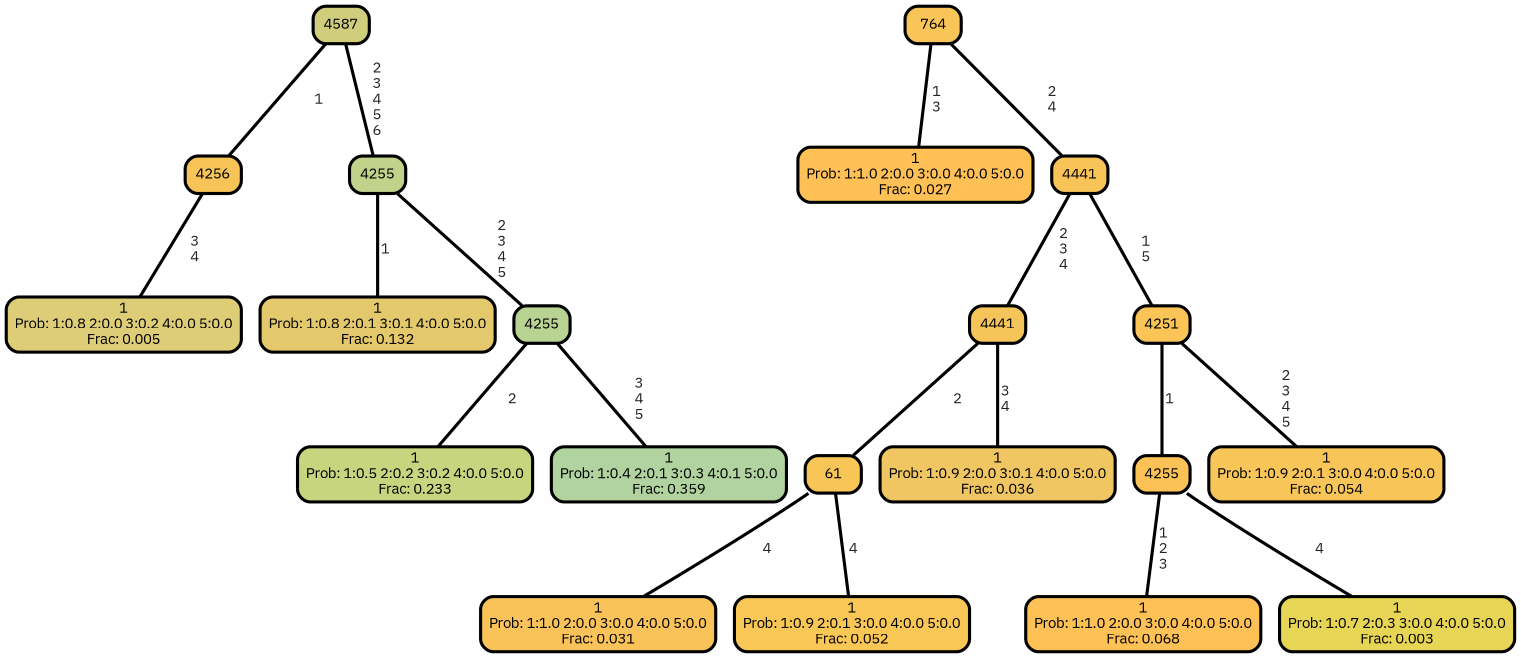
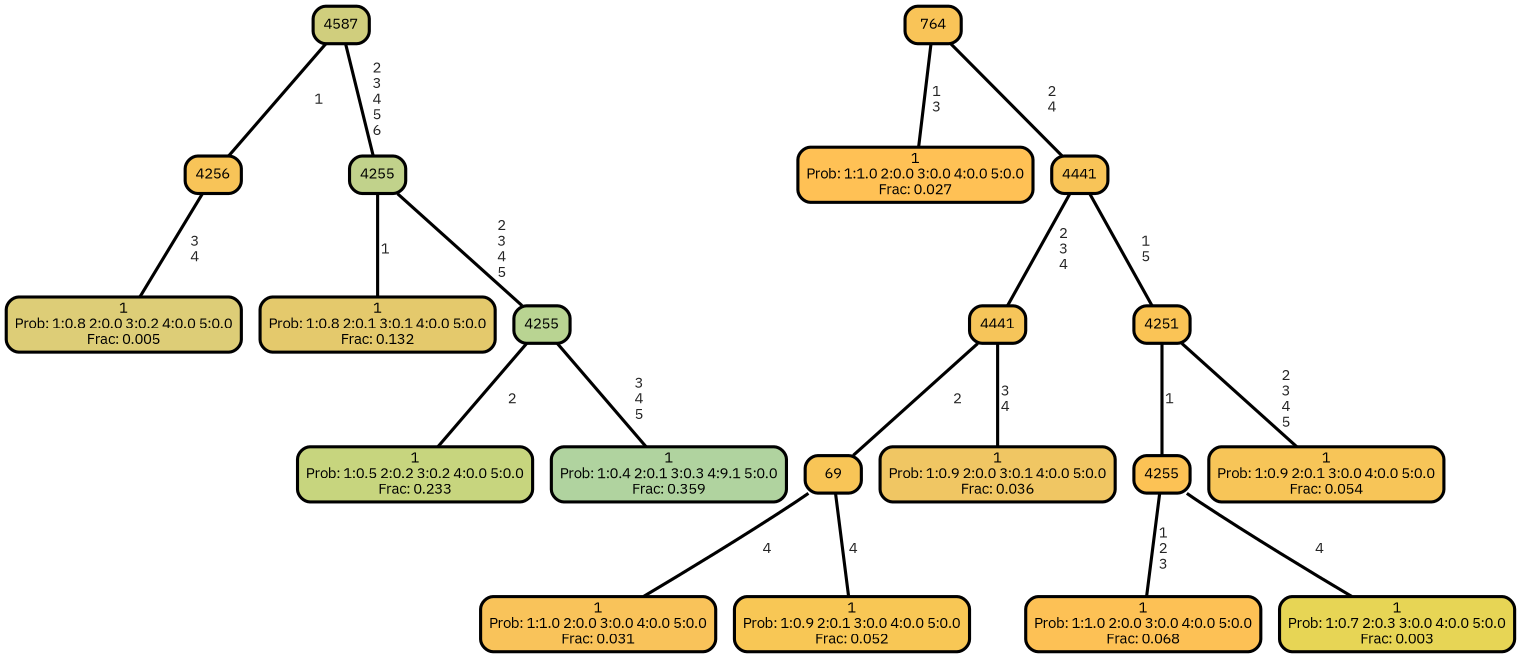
node "1 Prob: 1:0.4 2:0.1 3:0.3 4:0.1 5:0.0 Frac: 0.359": label "1 Prob: 1:0.4 2:0.1 3:0.3 4:0.1 5:0.0 Frac: 0.359" -> "1 Prob: 1:0.4 2:0.1 3:0.3 4:9.1 5:0.0 Frac: 0.359"
node "61": label "61" -> "69"
